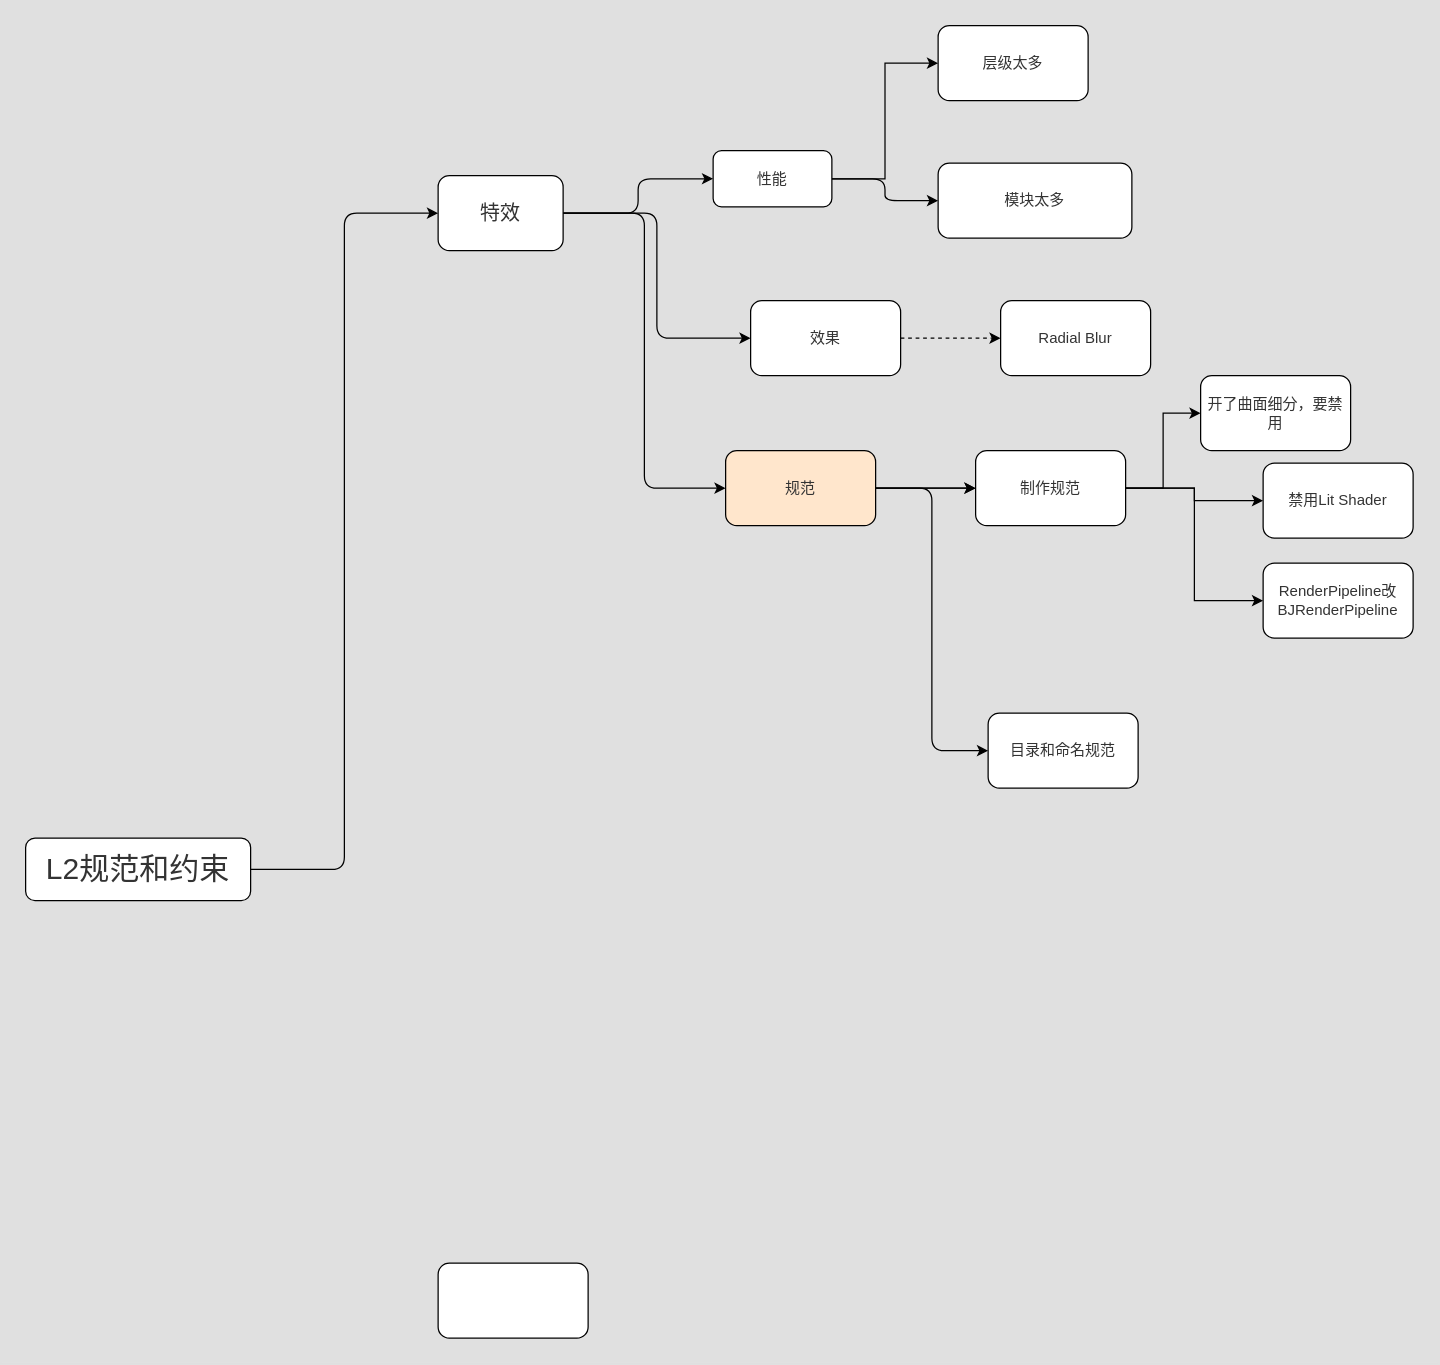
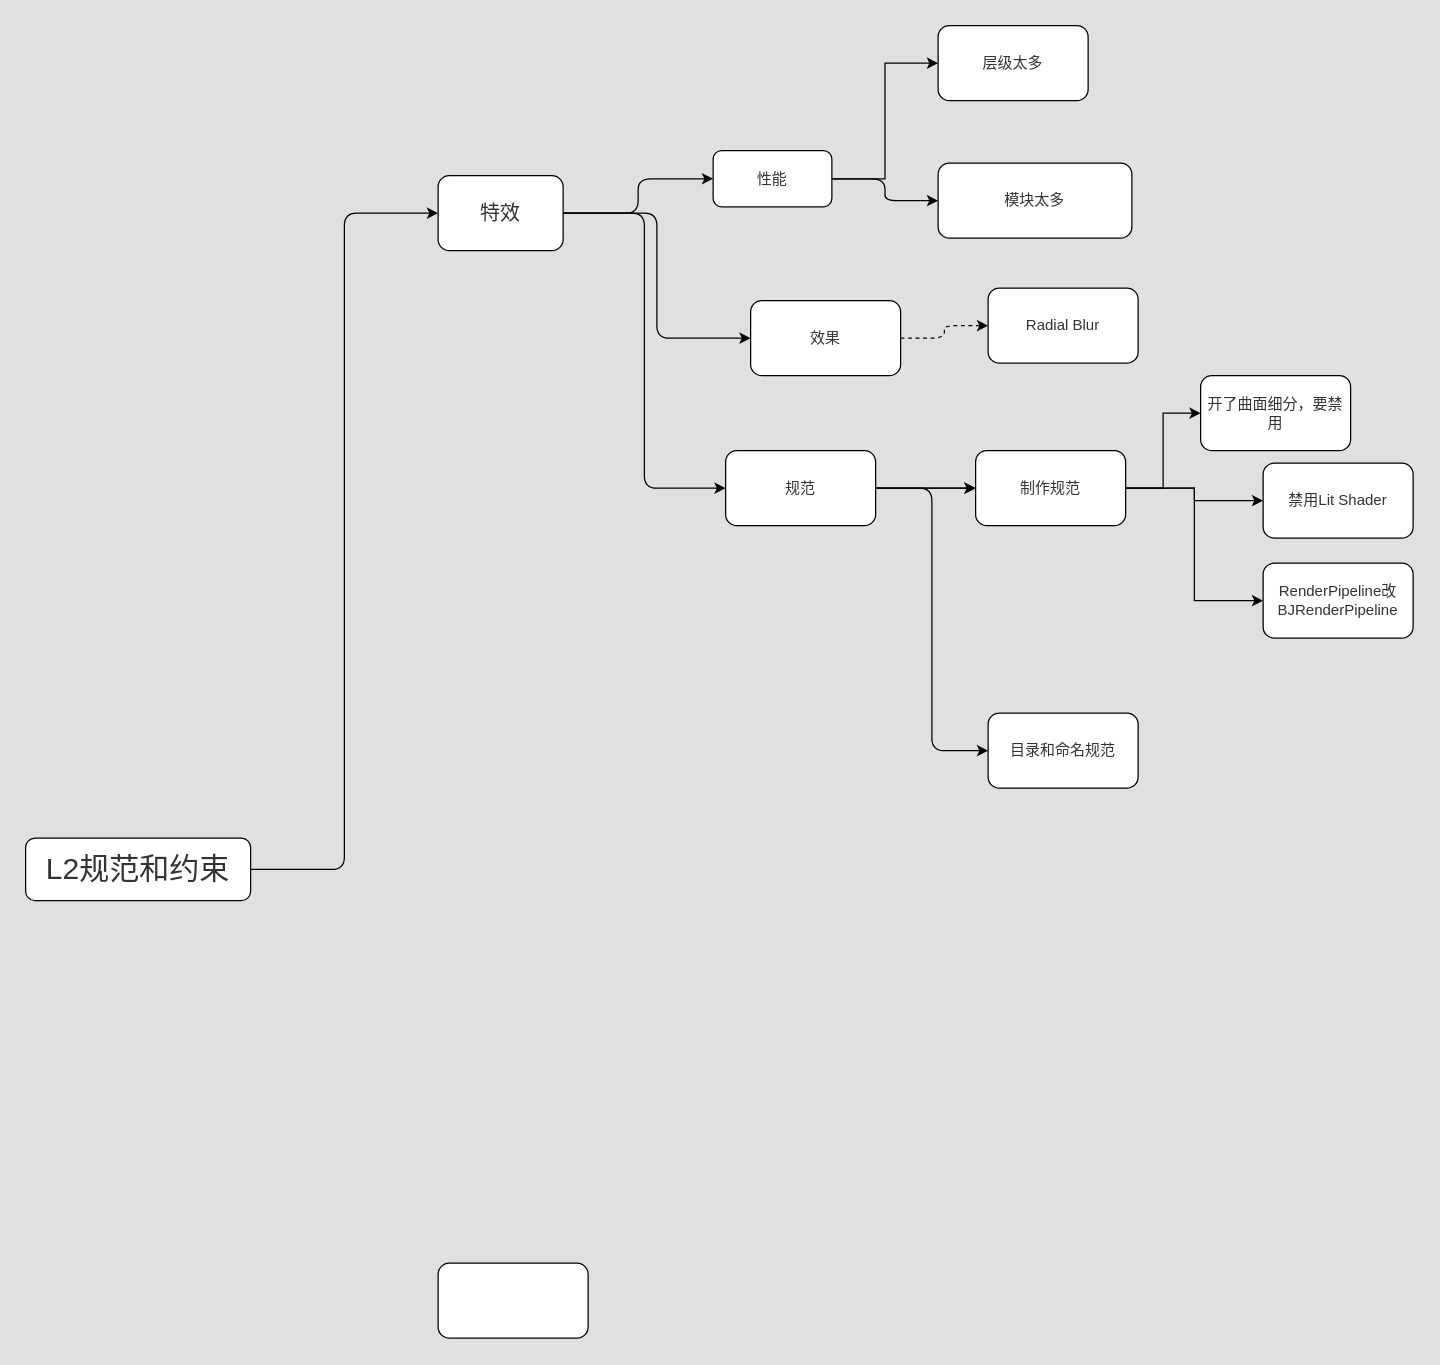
node "Radial Blur": moved (1076, 338) -> (1063, 326)
node "规范": fillcolor #ffe6cc -> #ffffff
